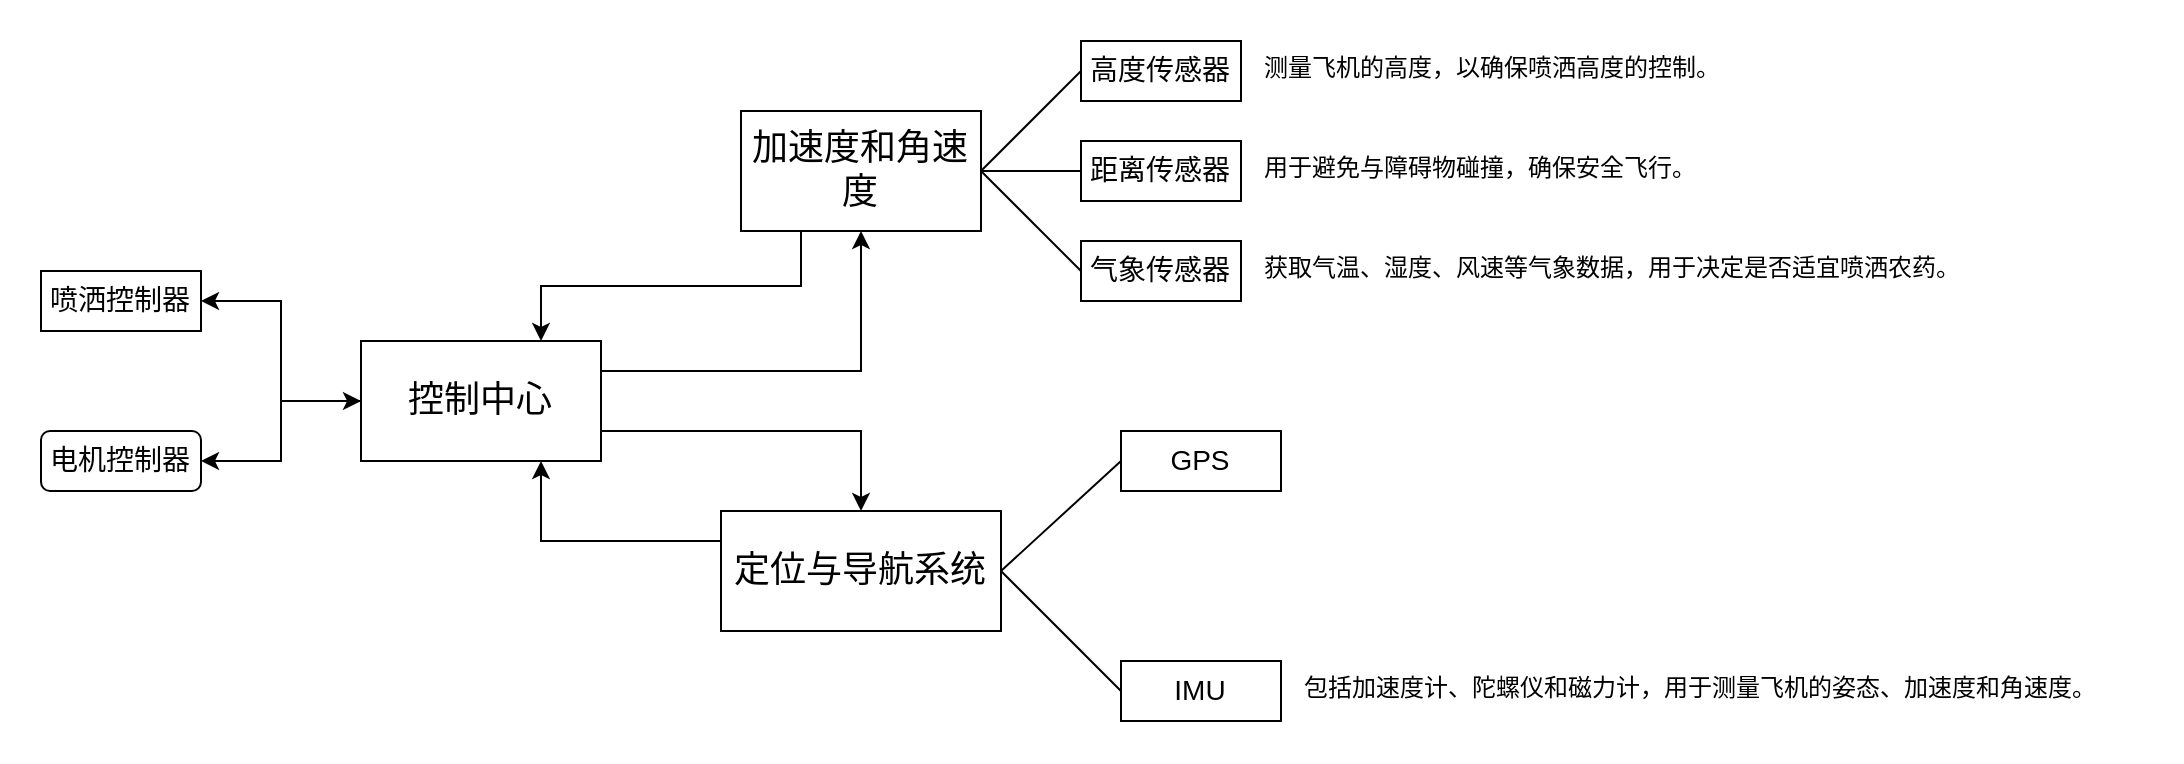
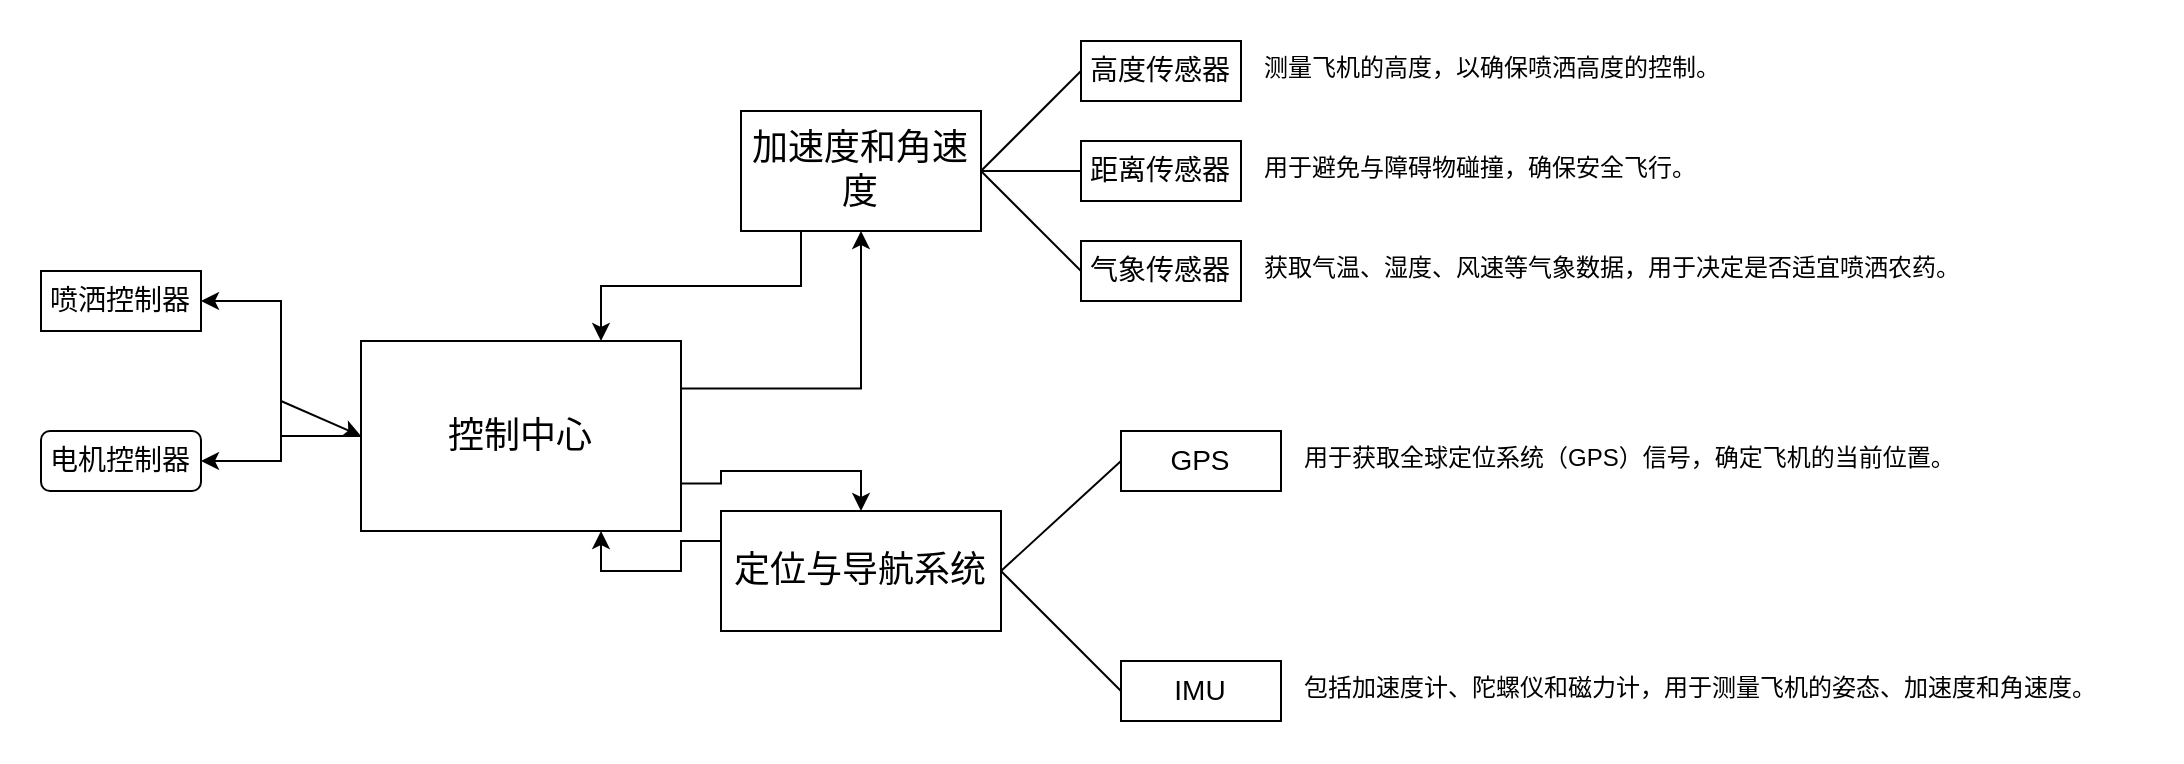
node "控制中心": size 240x120 -> 320x190
node "用于获取全球定位系统（GPS）信号，确定飞机的当前位置。": added
